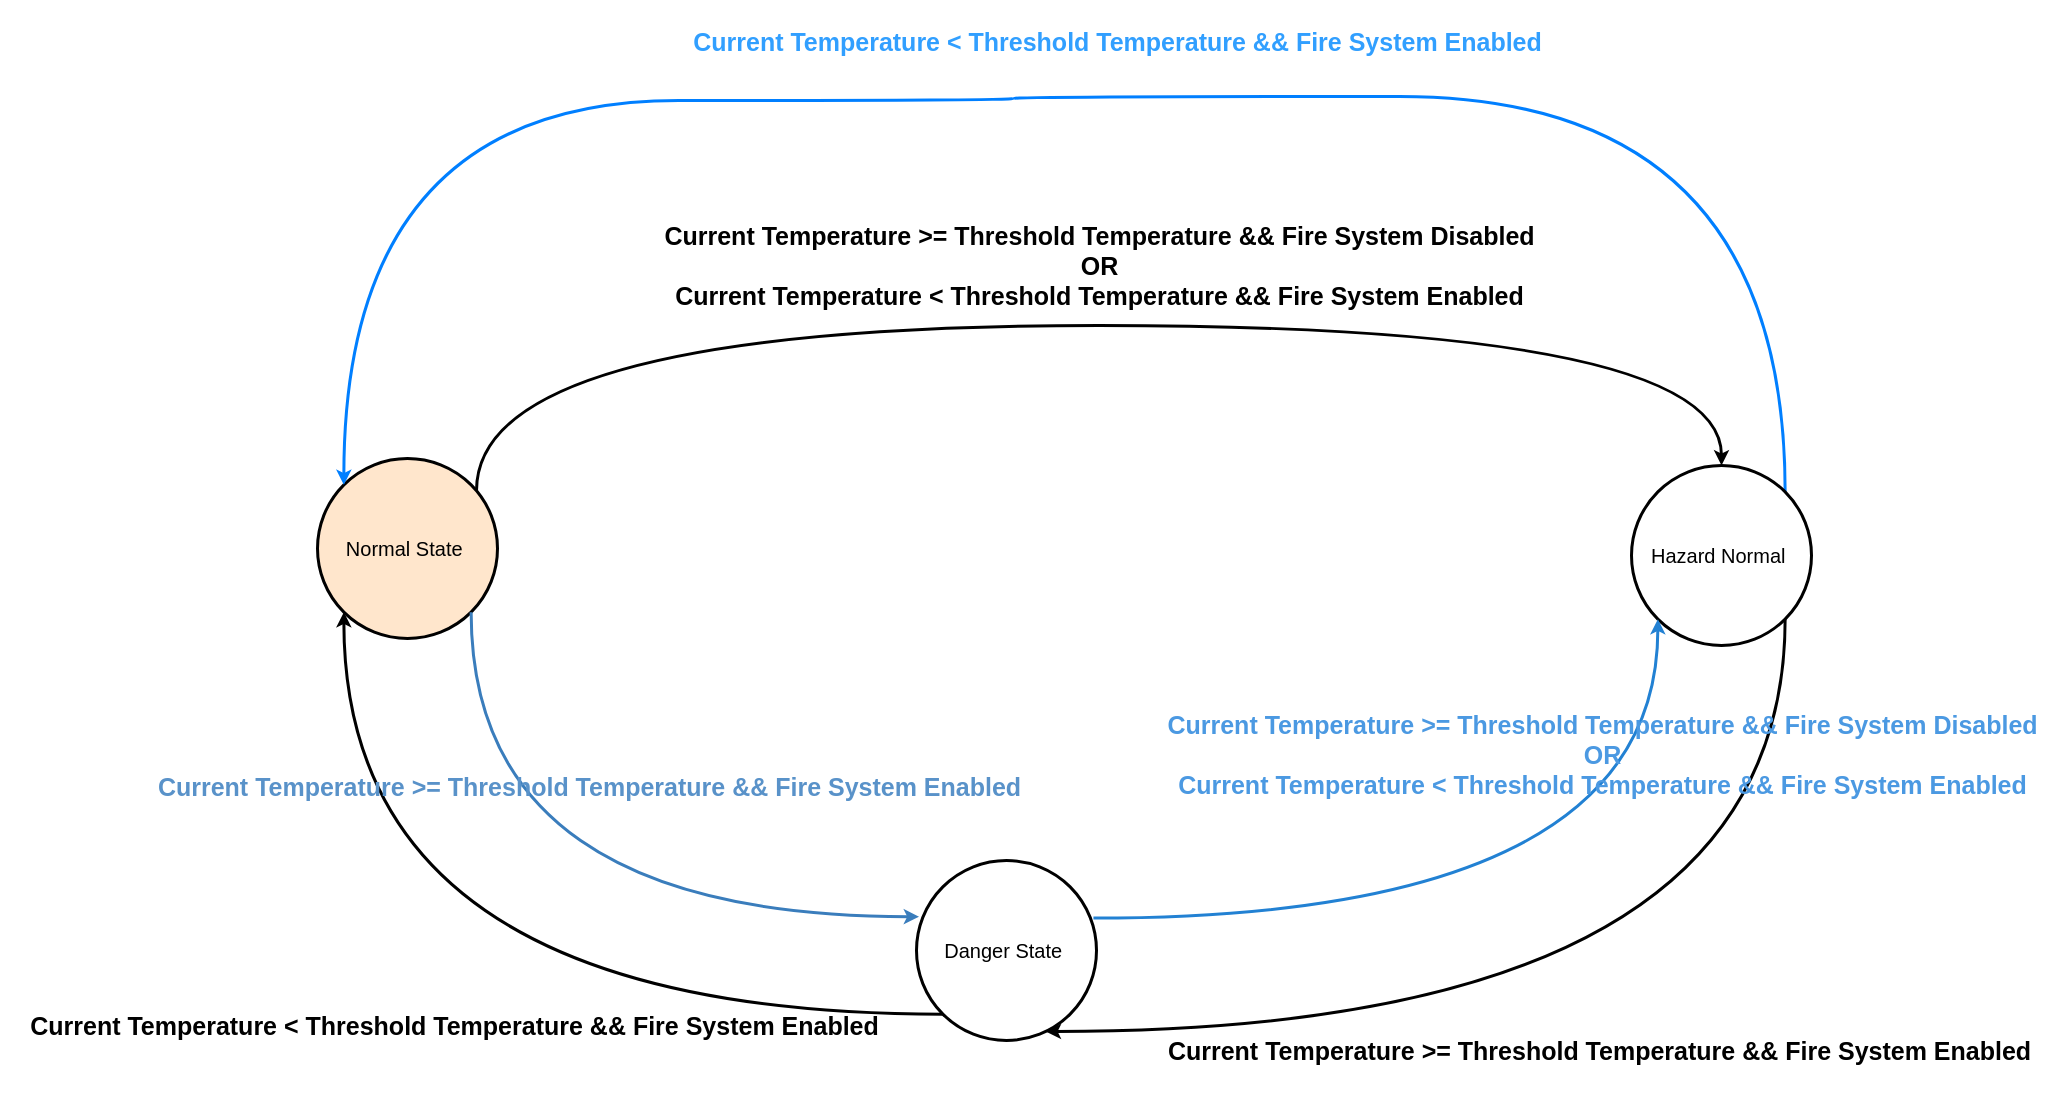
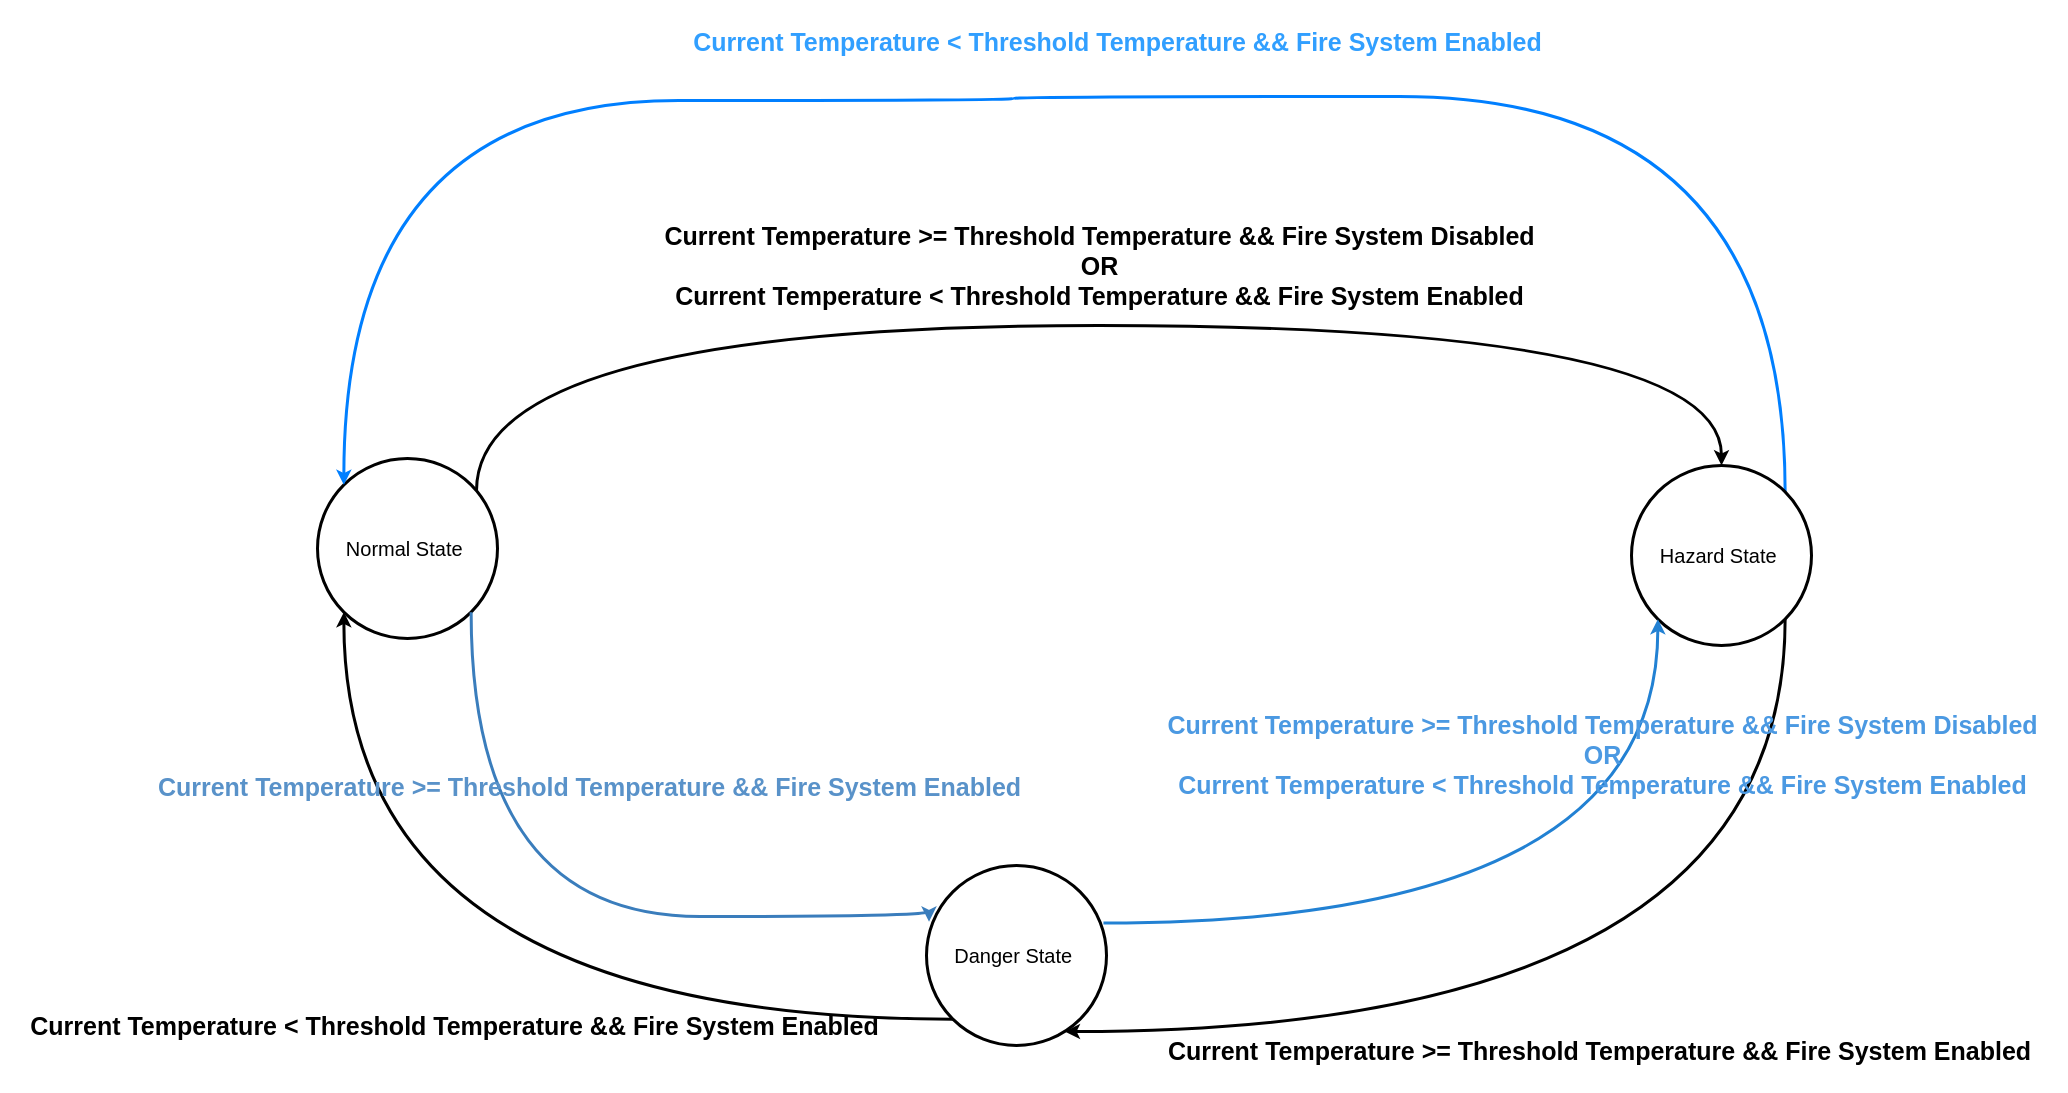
node "Normal State": fillcolor #ffe6cc -> #ffffff
node "Hazard Normal": label "Hazard Normal" -> "Hazard State"
node "Danger State": moved (1007, 951) -> (1017, 956)
